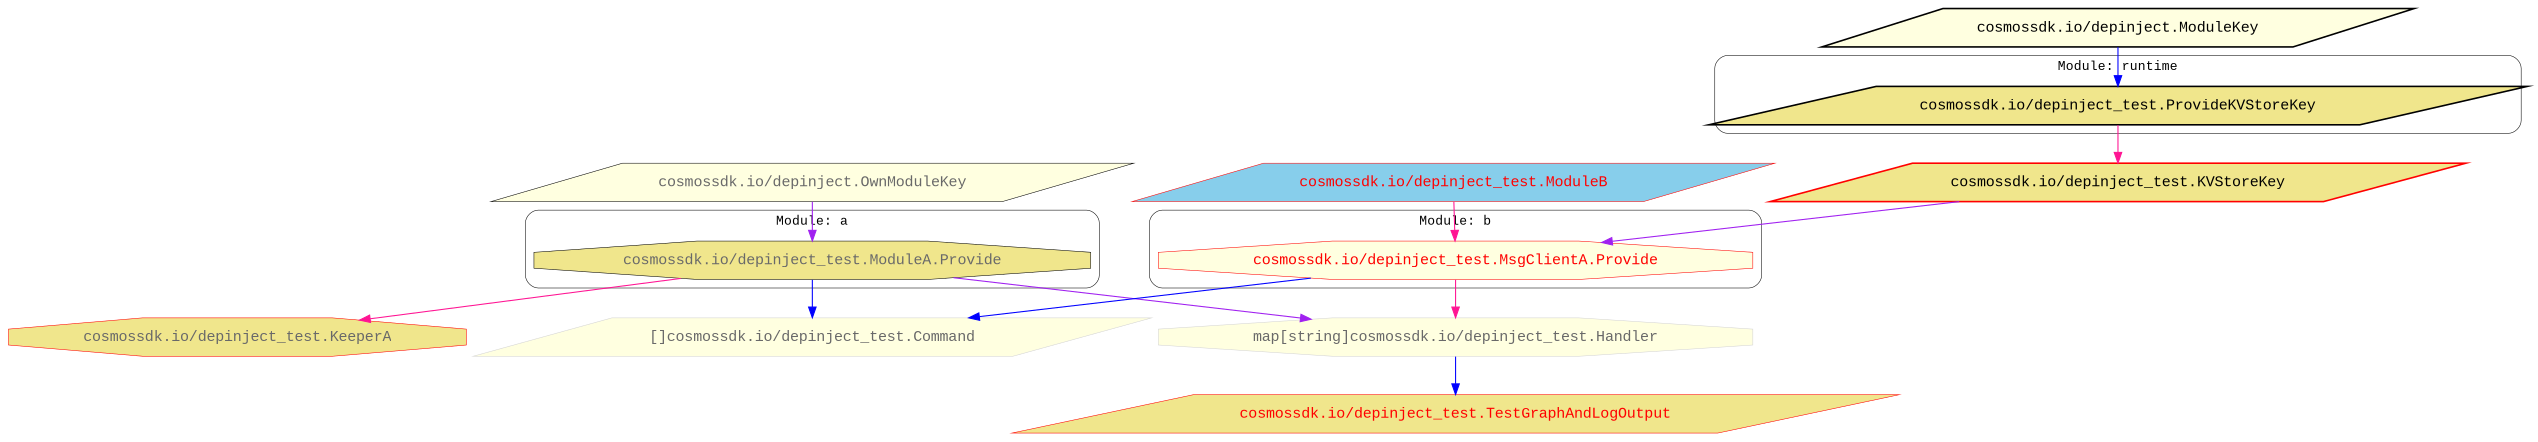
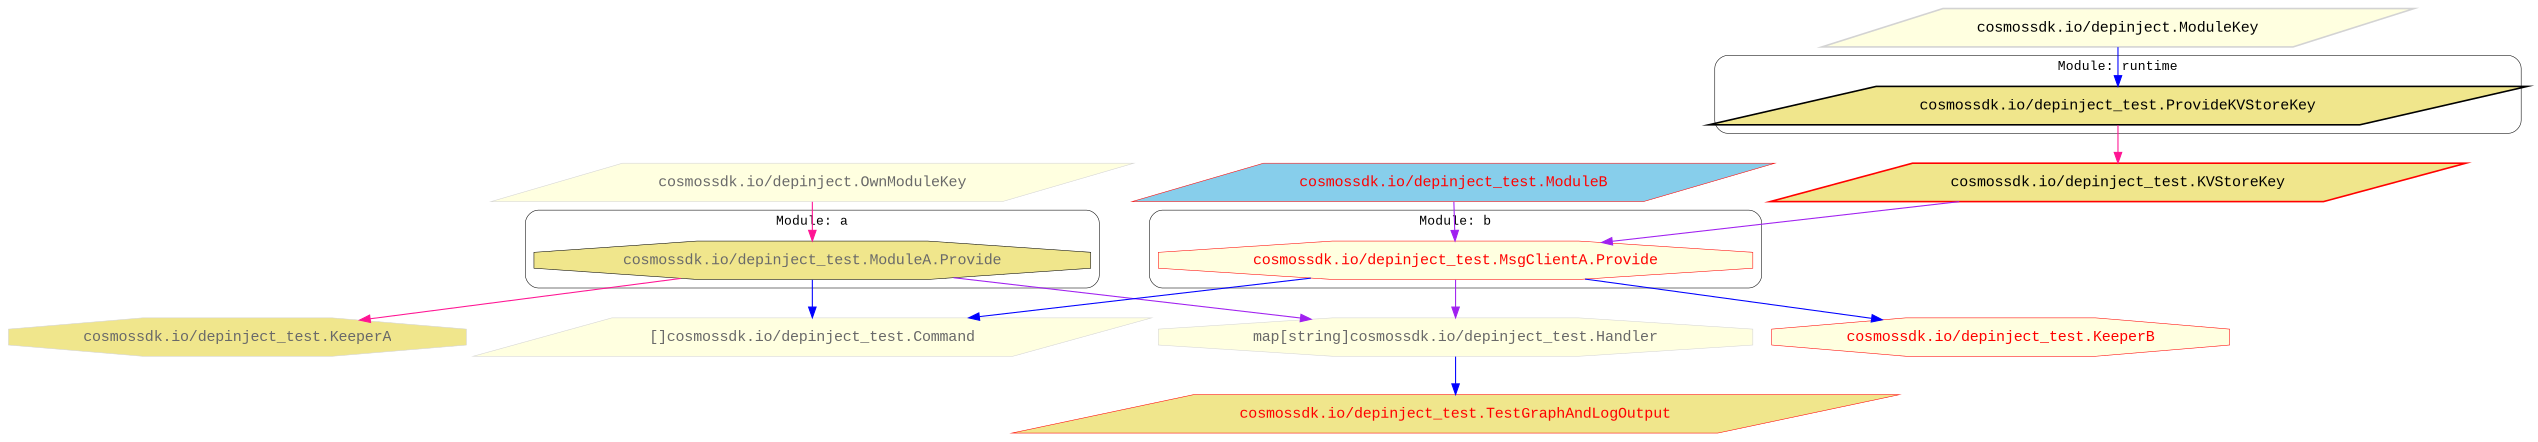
node "cosmossdk.io/depinject.ModuleKey": color black -> lightgrey
node "cosmossdk.io/depinject.OwnModuleKey": color black -> lightgrey
edge "cosmossdk.io/depinject.OwnModuleKey" -> "cosmossdk.io/depinject_test.ModuleA.Provide": color purple -> deeppink
edge "cosmossdk.io/depinject_test.ModuleB" -> "cosmossdk.io/depinject_test.MsgClientA.Provide": color deeppink -> purple
edge "cosmossdk.io/depinject_test.MsgClientA.Provide" -> "map[string]cosmossdk.io/depinject_test.Handler": color deeppink -> purple
node "cosmossdk.io/depinject_test.KeeperA": color red -> lightgrey
node "cosmossdk.io/depinject_test.KeeperB": added
